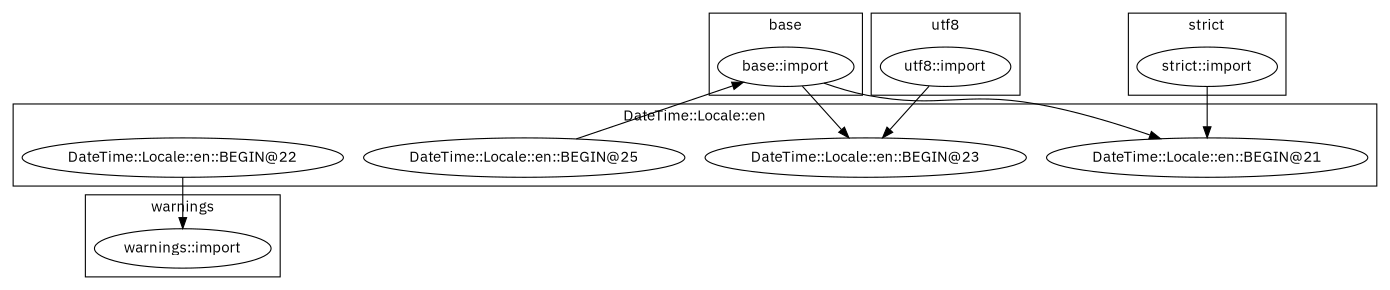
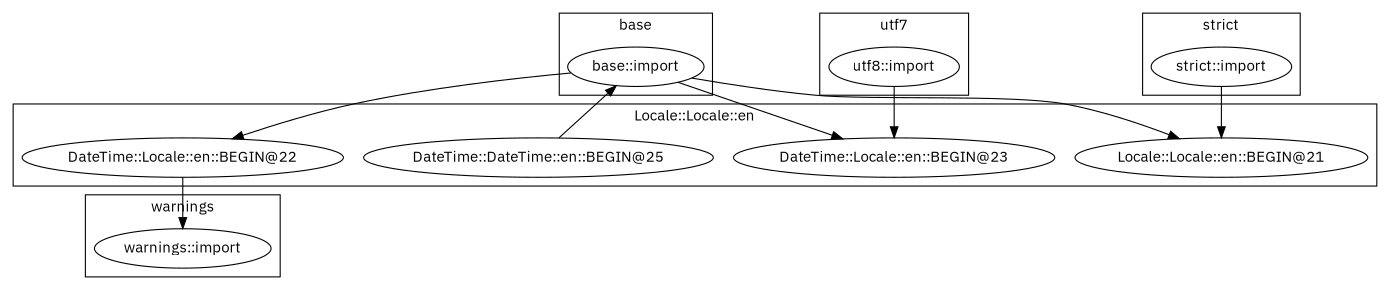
cluster "utf8": label "utf8" -> "utf7"
edge "base::import" -> "DateTime::Locale::en::BEGIN@22": added
cluster "DateTime::Locale::en": label "DateTime::Locale::en" -> "Locale::Locale::en"
node "DateTime::Locale::en::BEGIN@25": label "DateTime::Locale::en::BEGIN@25" -> "DateTime::DateTime::en::BEGIN@25"
node "DateTime::Locale::en::BEGIN@21": label "DateTime::Locale::en::BEGIN@21" -> "Locale::Locale::en::BEGIN@21"
